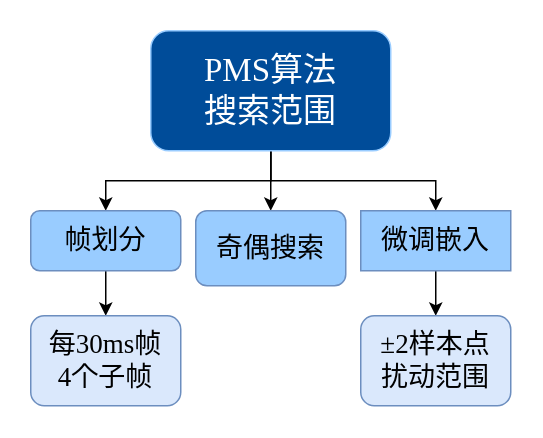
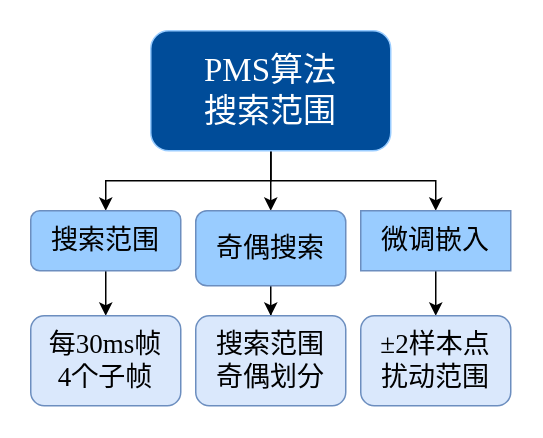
node "帧划分": label "帧划分" -> "搜索范围"
edge "奇偶搜索" -> "搜索范围 奇偶划分": added
node "搜索范围 奇偶划分": added
